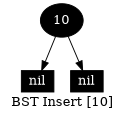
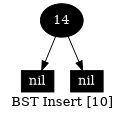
node "10": label "10" -> "14"
